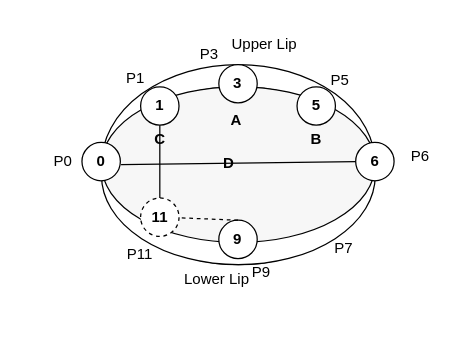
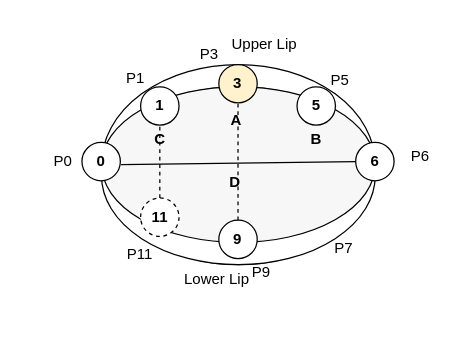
node "3": fillcolor #ffffff -> #fff2cc
edge "1" -- "11": style solid -> dashed
node "D": moved (228, 163) -> (234, 182)
edge "11" -- "9": now "3" -- "9"
